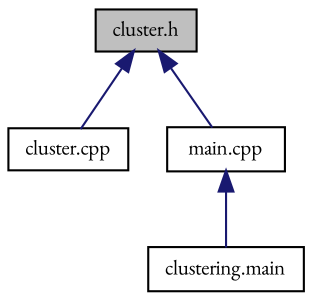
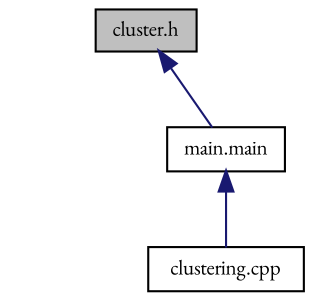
node "cluster.cpp": removed
node "main.cpp": label "main.cpp" -> "main.main"
node "clustering.main": label "clustering.main" -> "clustering.cpp"
